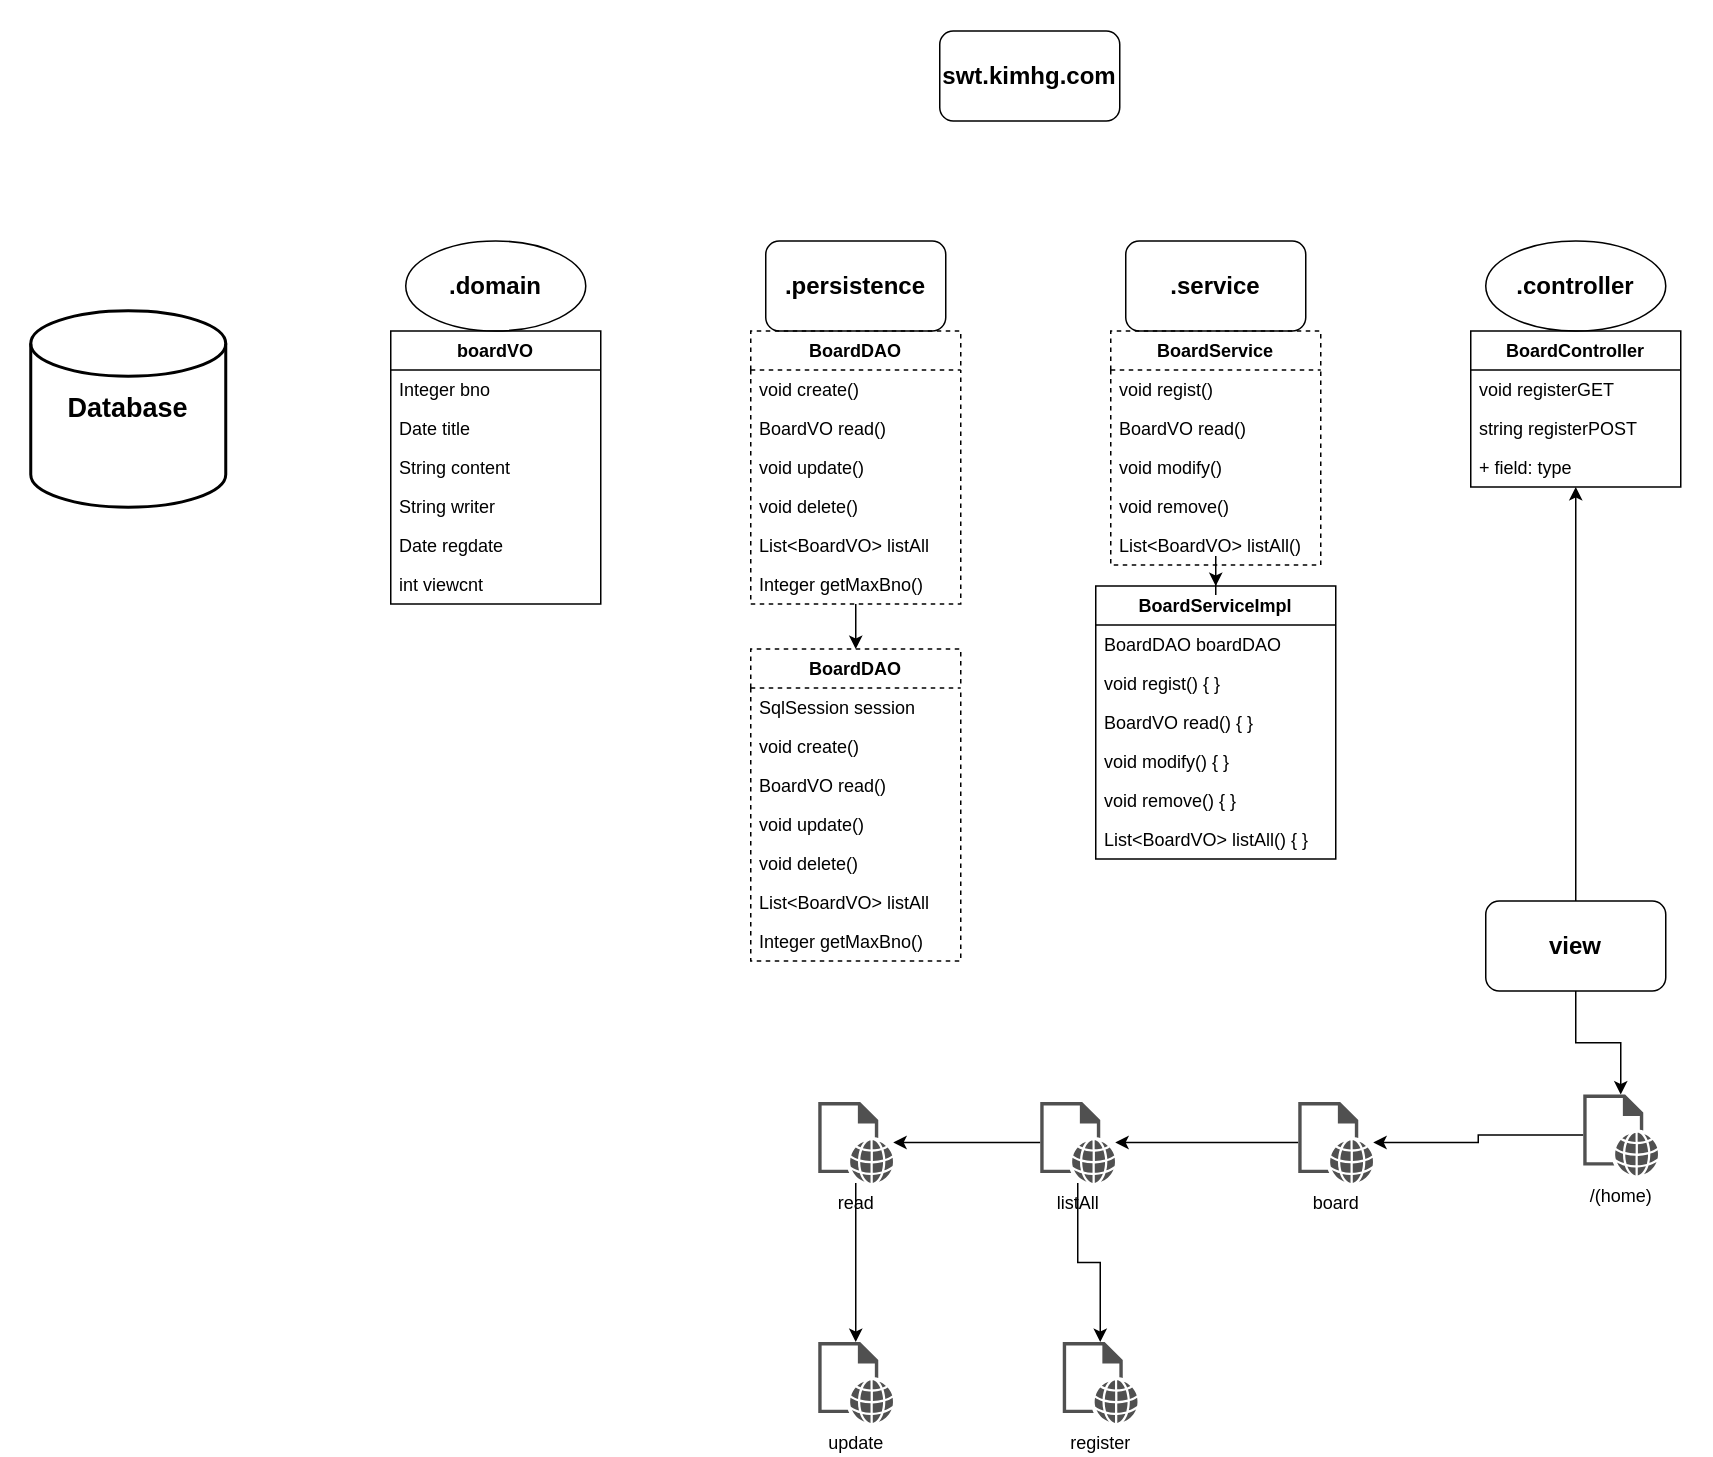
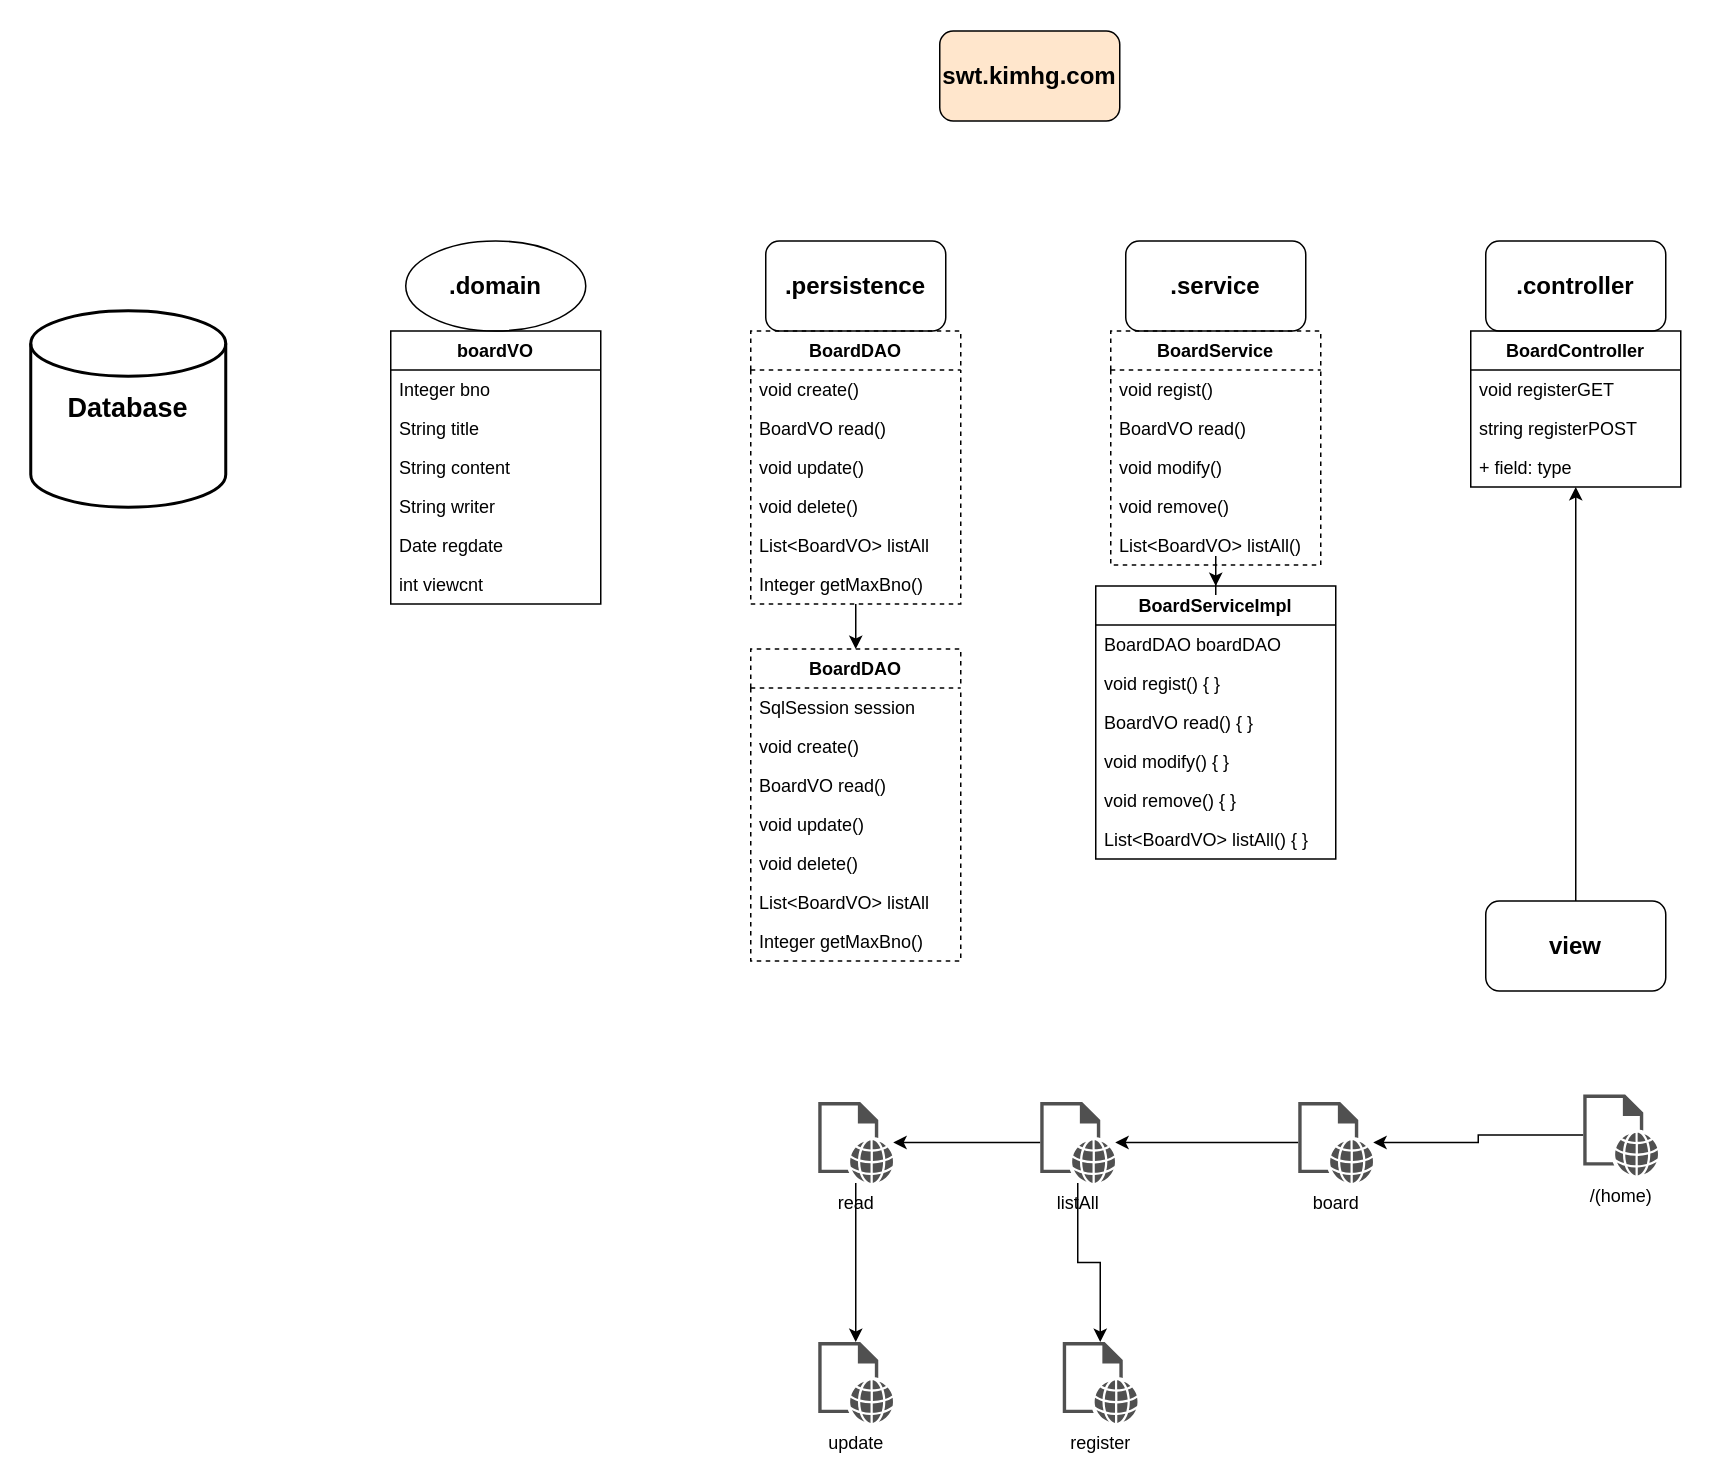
node "swt.kimhg.com": fillcolor #ffffff -> #ffe6cc
node ".controller": shape ellipse -> rounded rectangle
node "Date title": label "Date title" -> "String title"
edge "view" -> "/(home)": removed
